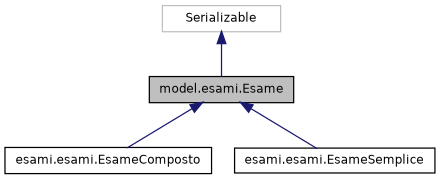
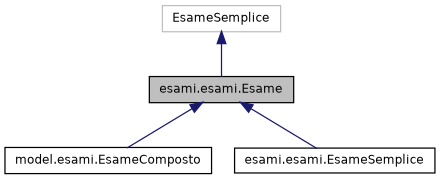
node "Serializable": label "Serializable" -> "EsameSemplice"
node "model.esami.Esame": label "model.esami.Esame" -> "esami.esami.Esame"
node "esami.esami.EsameComposto": label "esami.esami.EsameComposto" -> "model.esami.EsameComposto"
